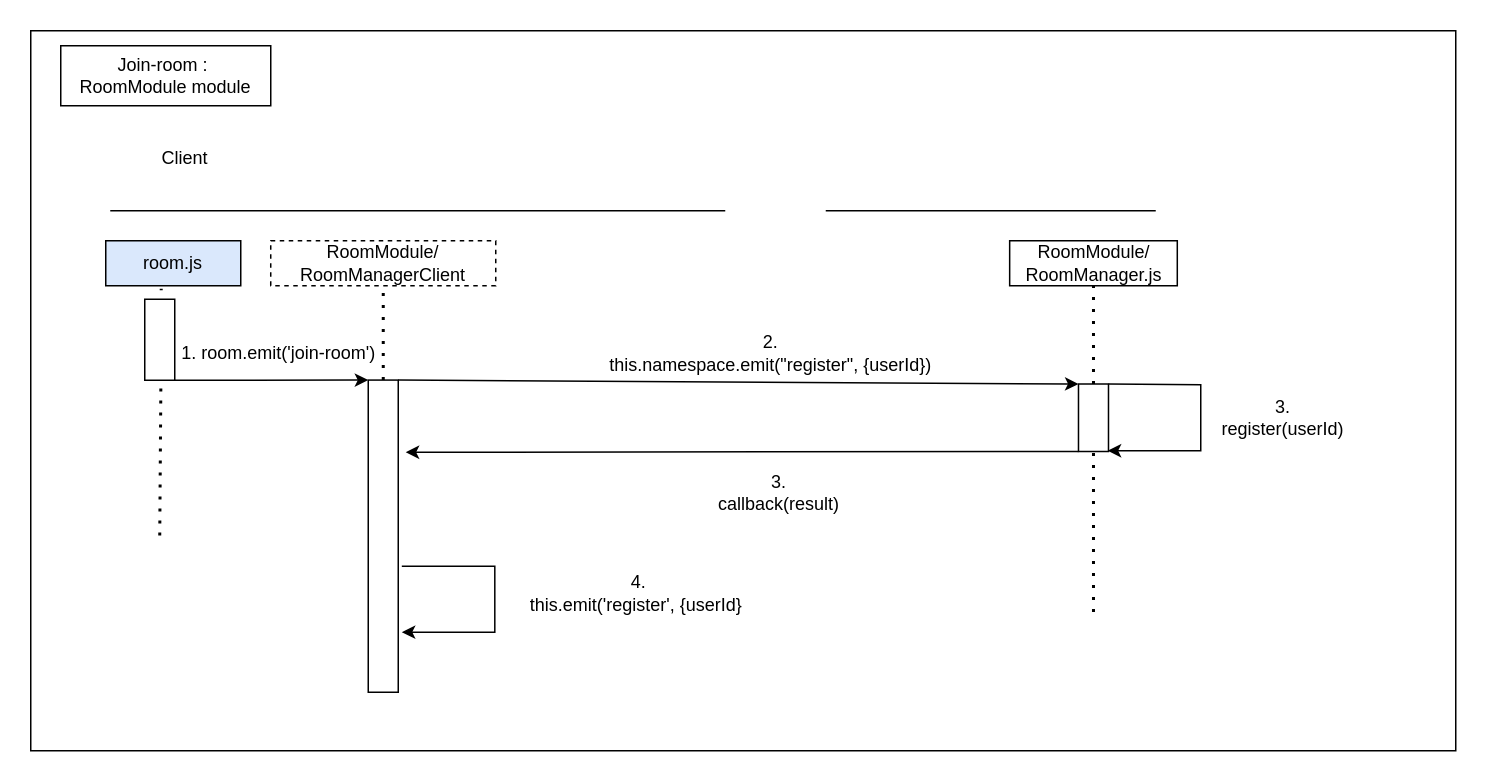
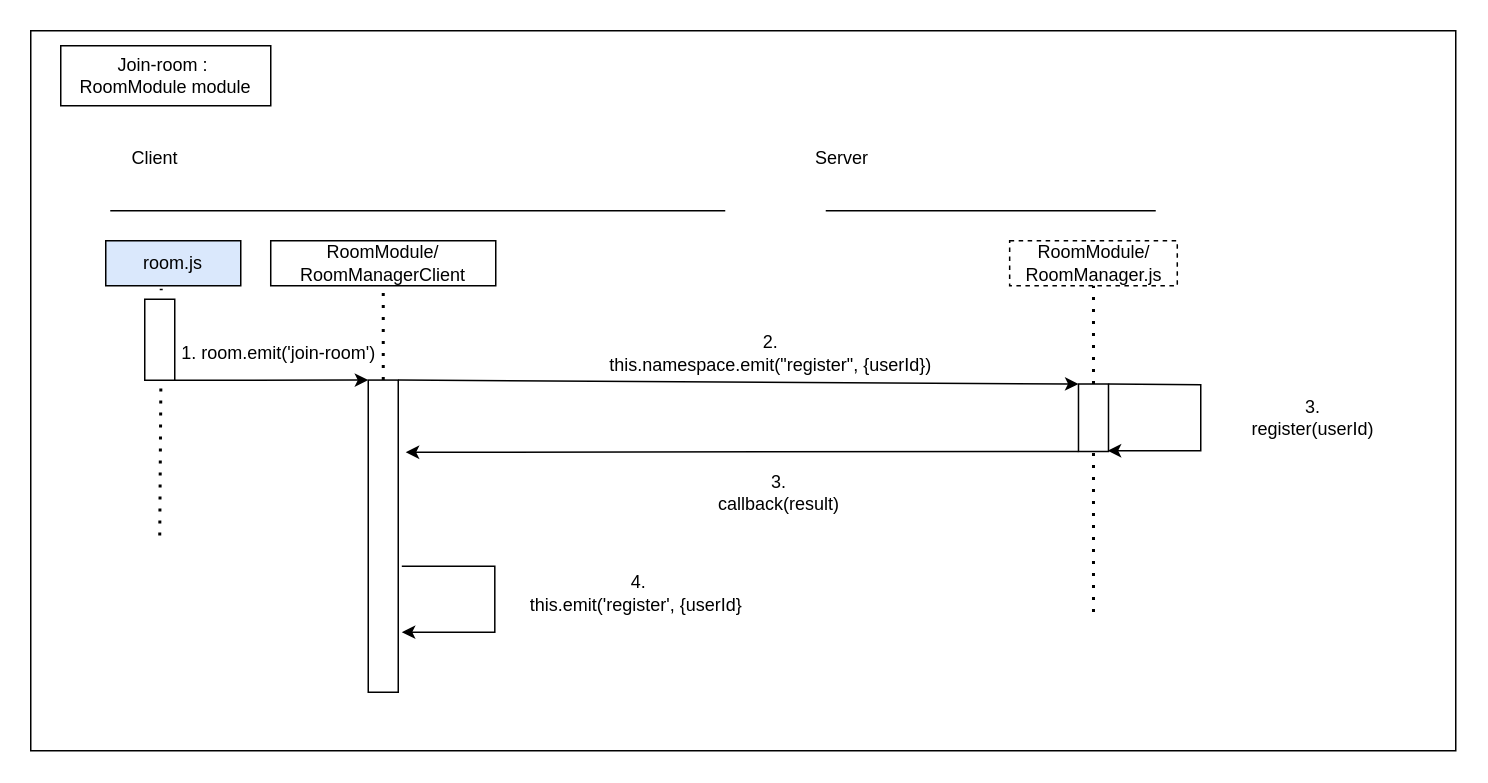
node "Client": moved (185, 158) -> (155, 158)
node "Server": added
node "RoomModule/ RoomManagerClient": style dashed -> solid
node "RoomModule/ RoomManager.js": style solid -> dashed
node "3. register(userId)": moved (1283, 418) -> (1313, 418)
